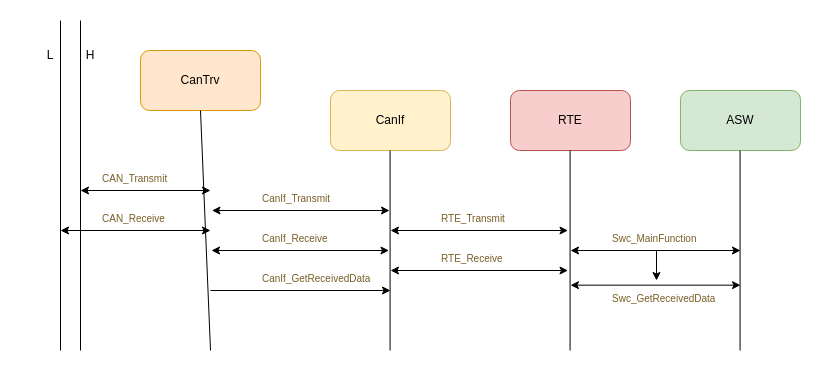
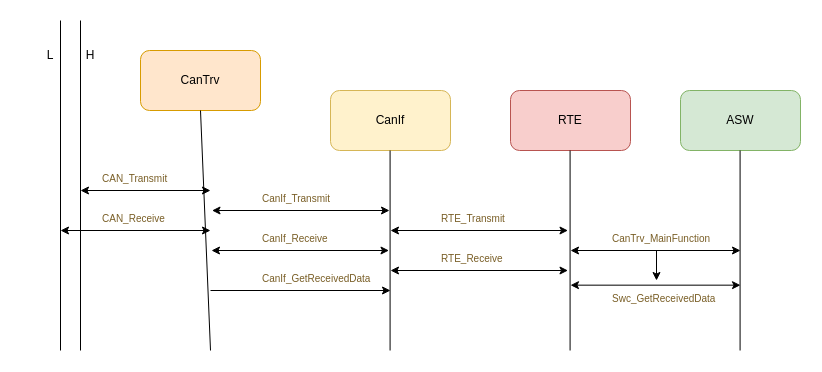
node "Swc_MainFunction": label "Swc_MainFunction" -> "CanTrv_MainFunction"
